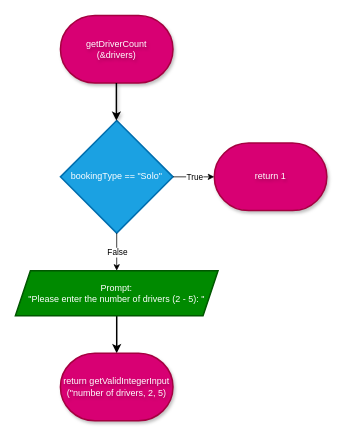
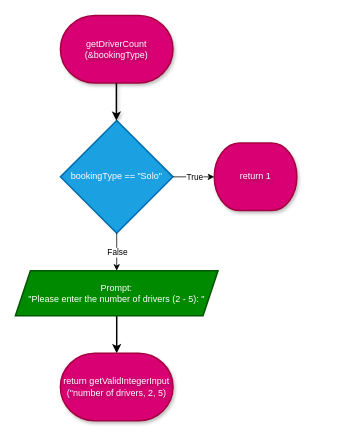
node "getDriverCount (&drivers)": label "getDriverCount (&drivers)" -> "getDriverCount (&bookingType)"
node "return 1": size 113x68 -> 83x68
